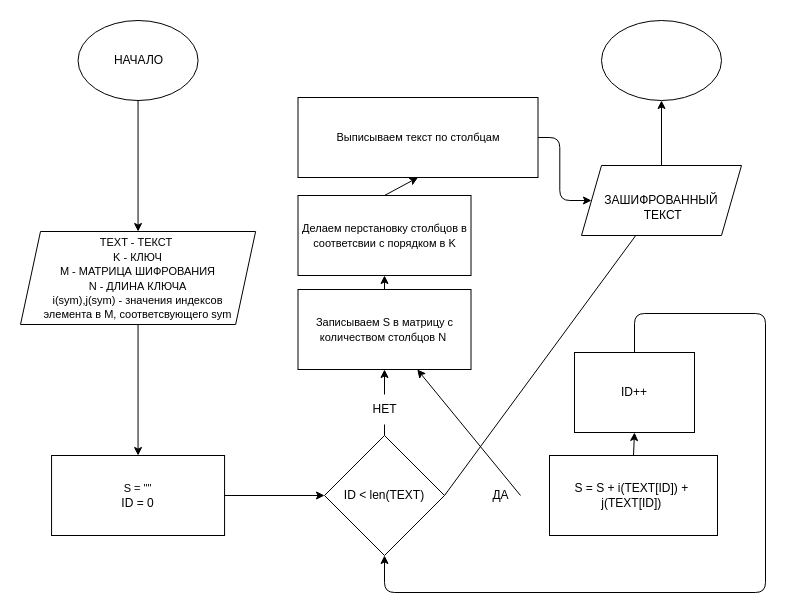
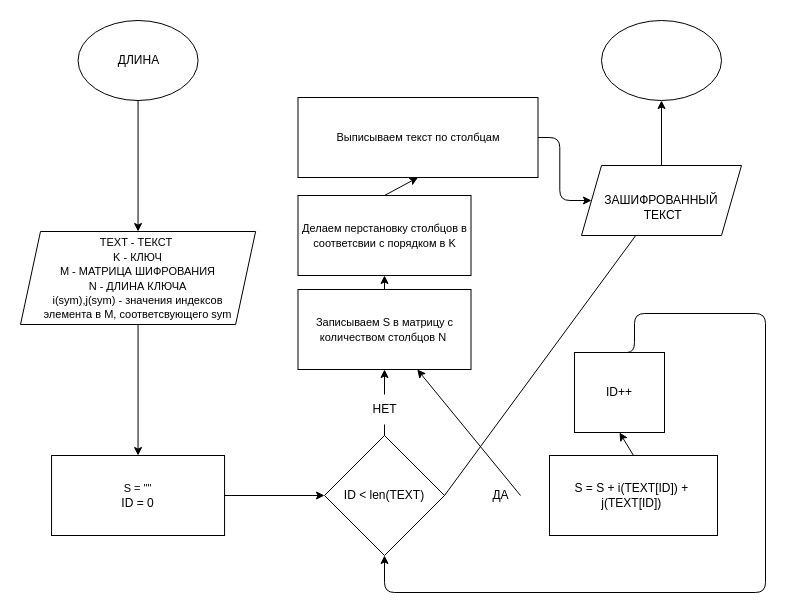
node "НАЧАЛО": label "НАЧАЛО" -> "ДЛИНА"
node "ID++": size 120x80 -> 90x80
